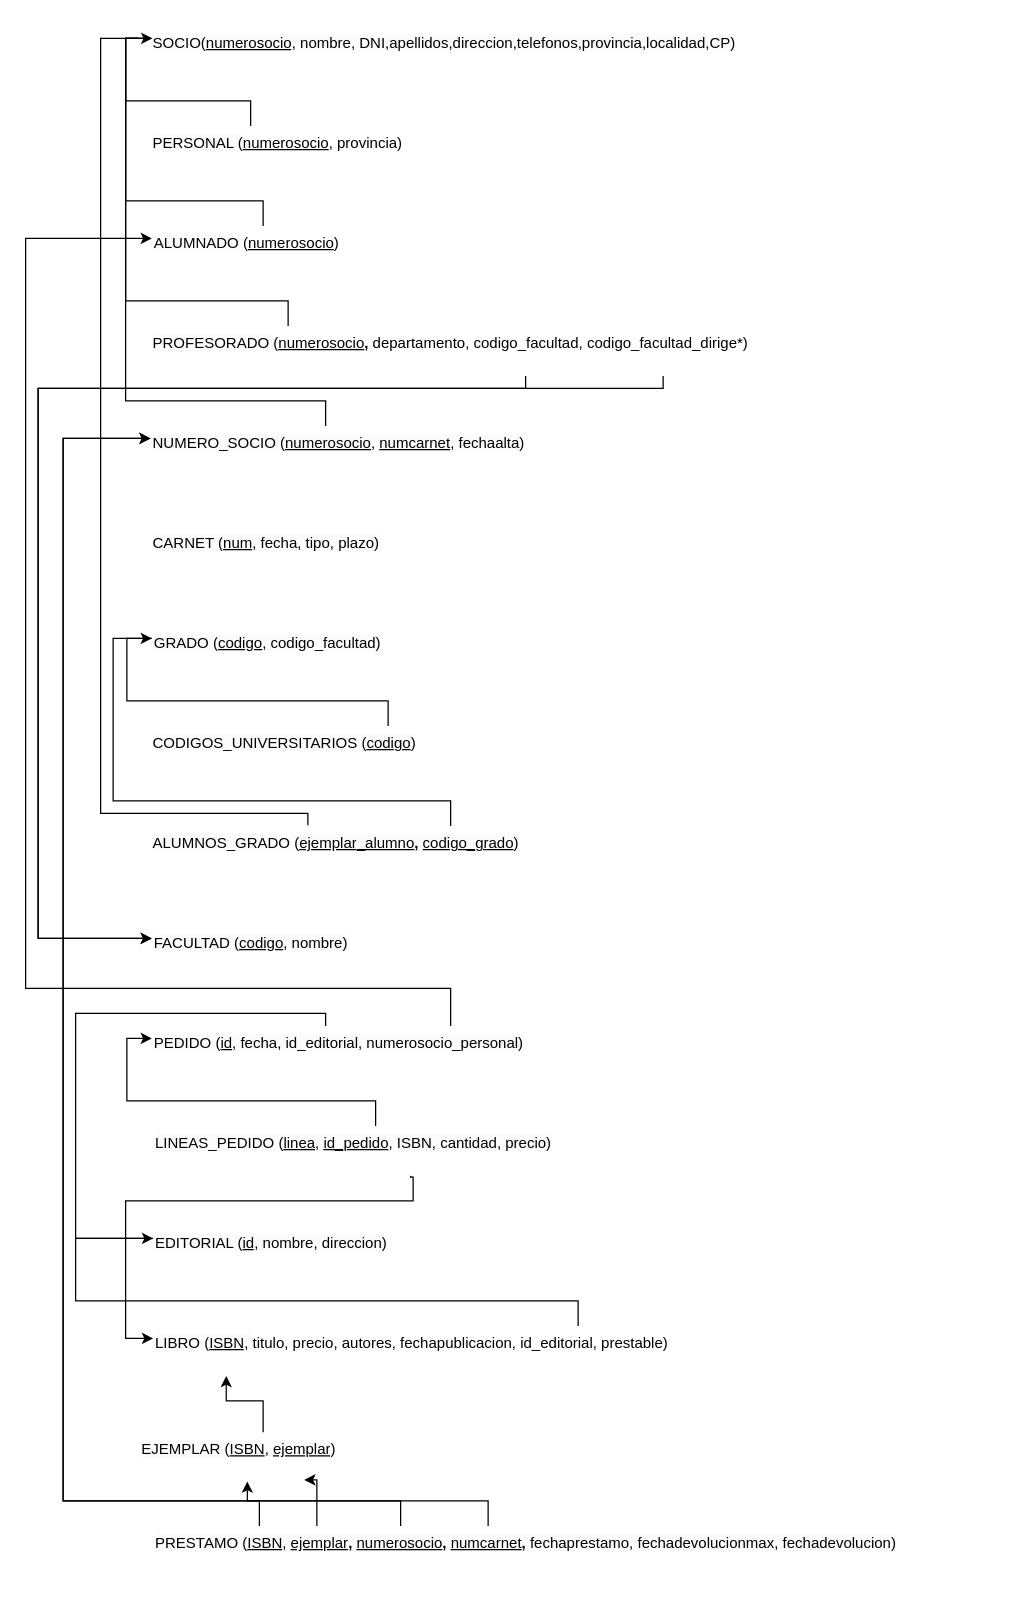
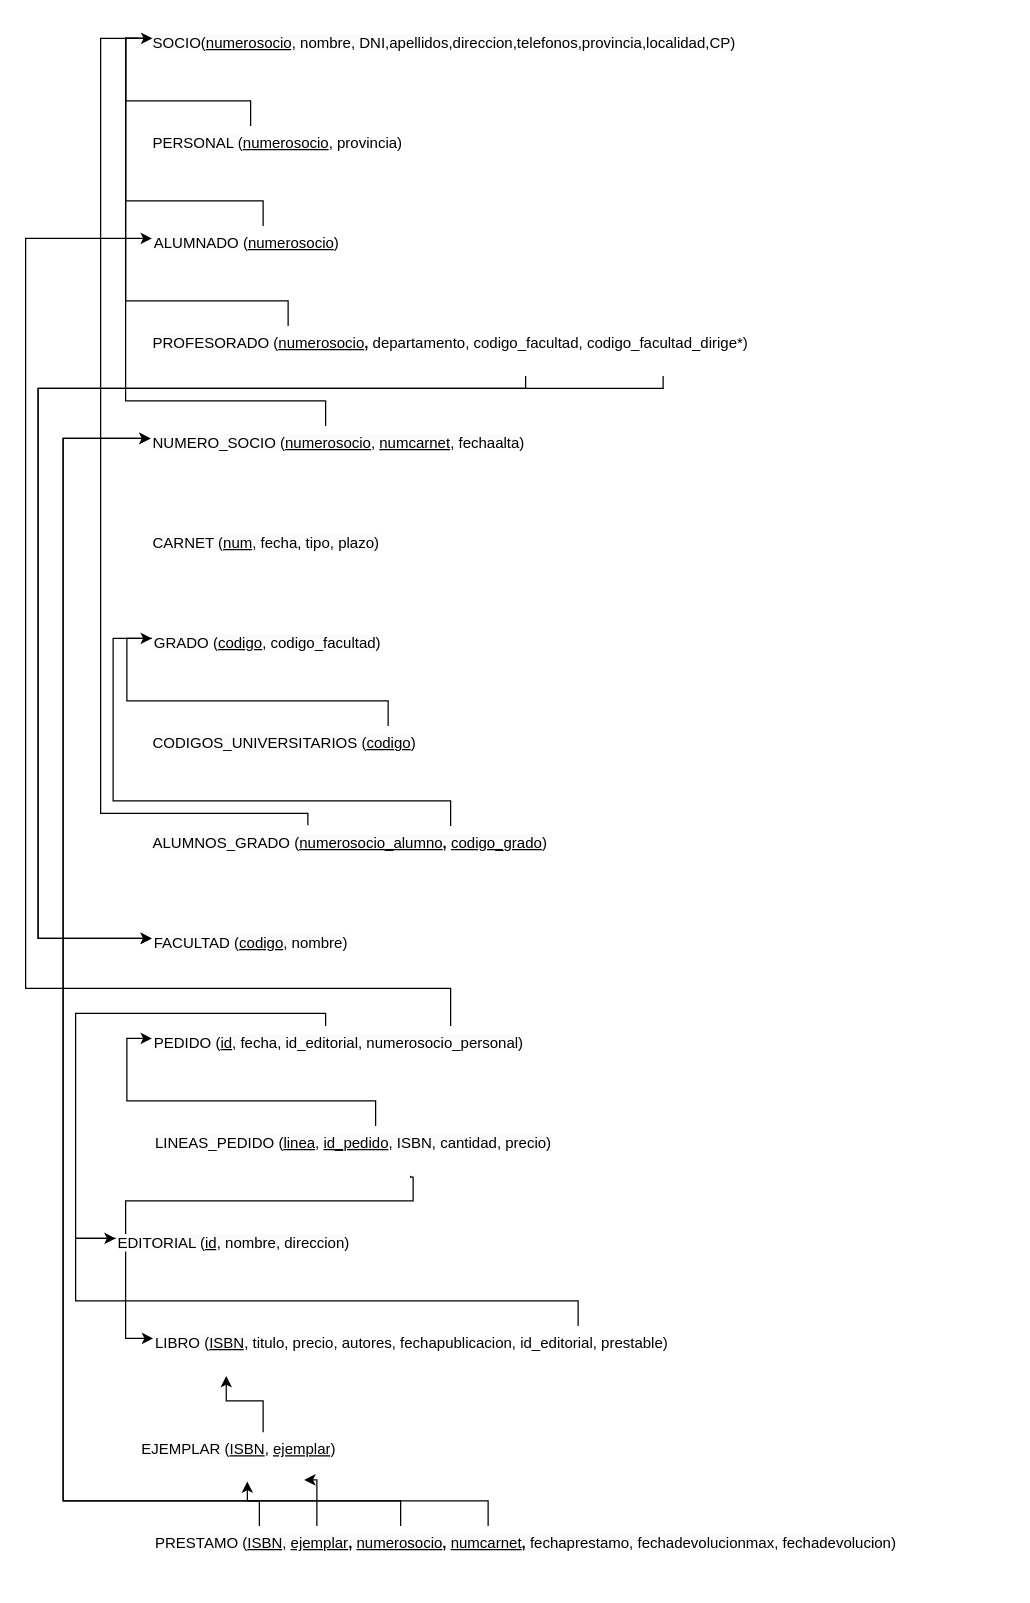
node "ALUMNOS_GRADO (ejemplar_alumno, codigo_grado)": label "ALUMNOS_GRADO (ejemplar_alumno, codigo_grado)" -> "ALUMNOS_GRADO (numerosocio_alumno, codigo_grado)"
node "EDITORIAL (id, nombre, direccion)": moved (578, 1251) -> (541, 1251)
